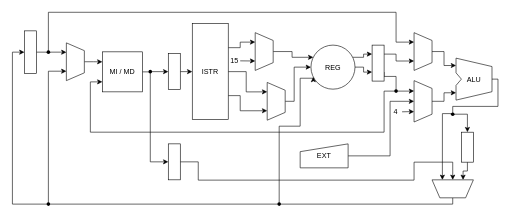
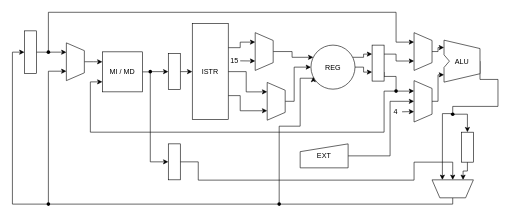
node "ALU": moved (474, 79) -> (462, 61)
